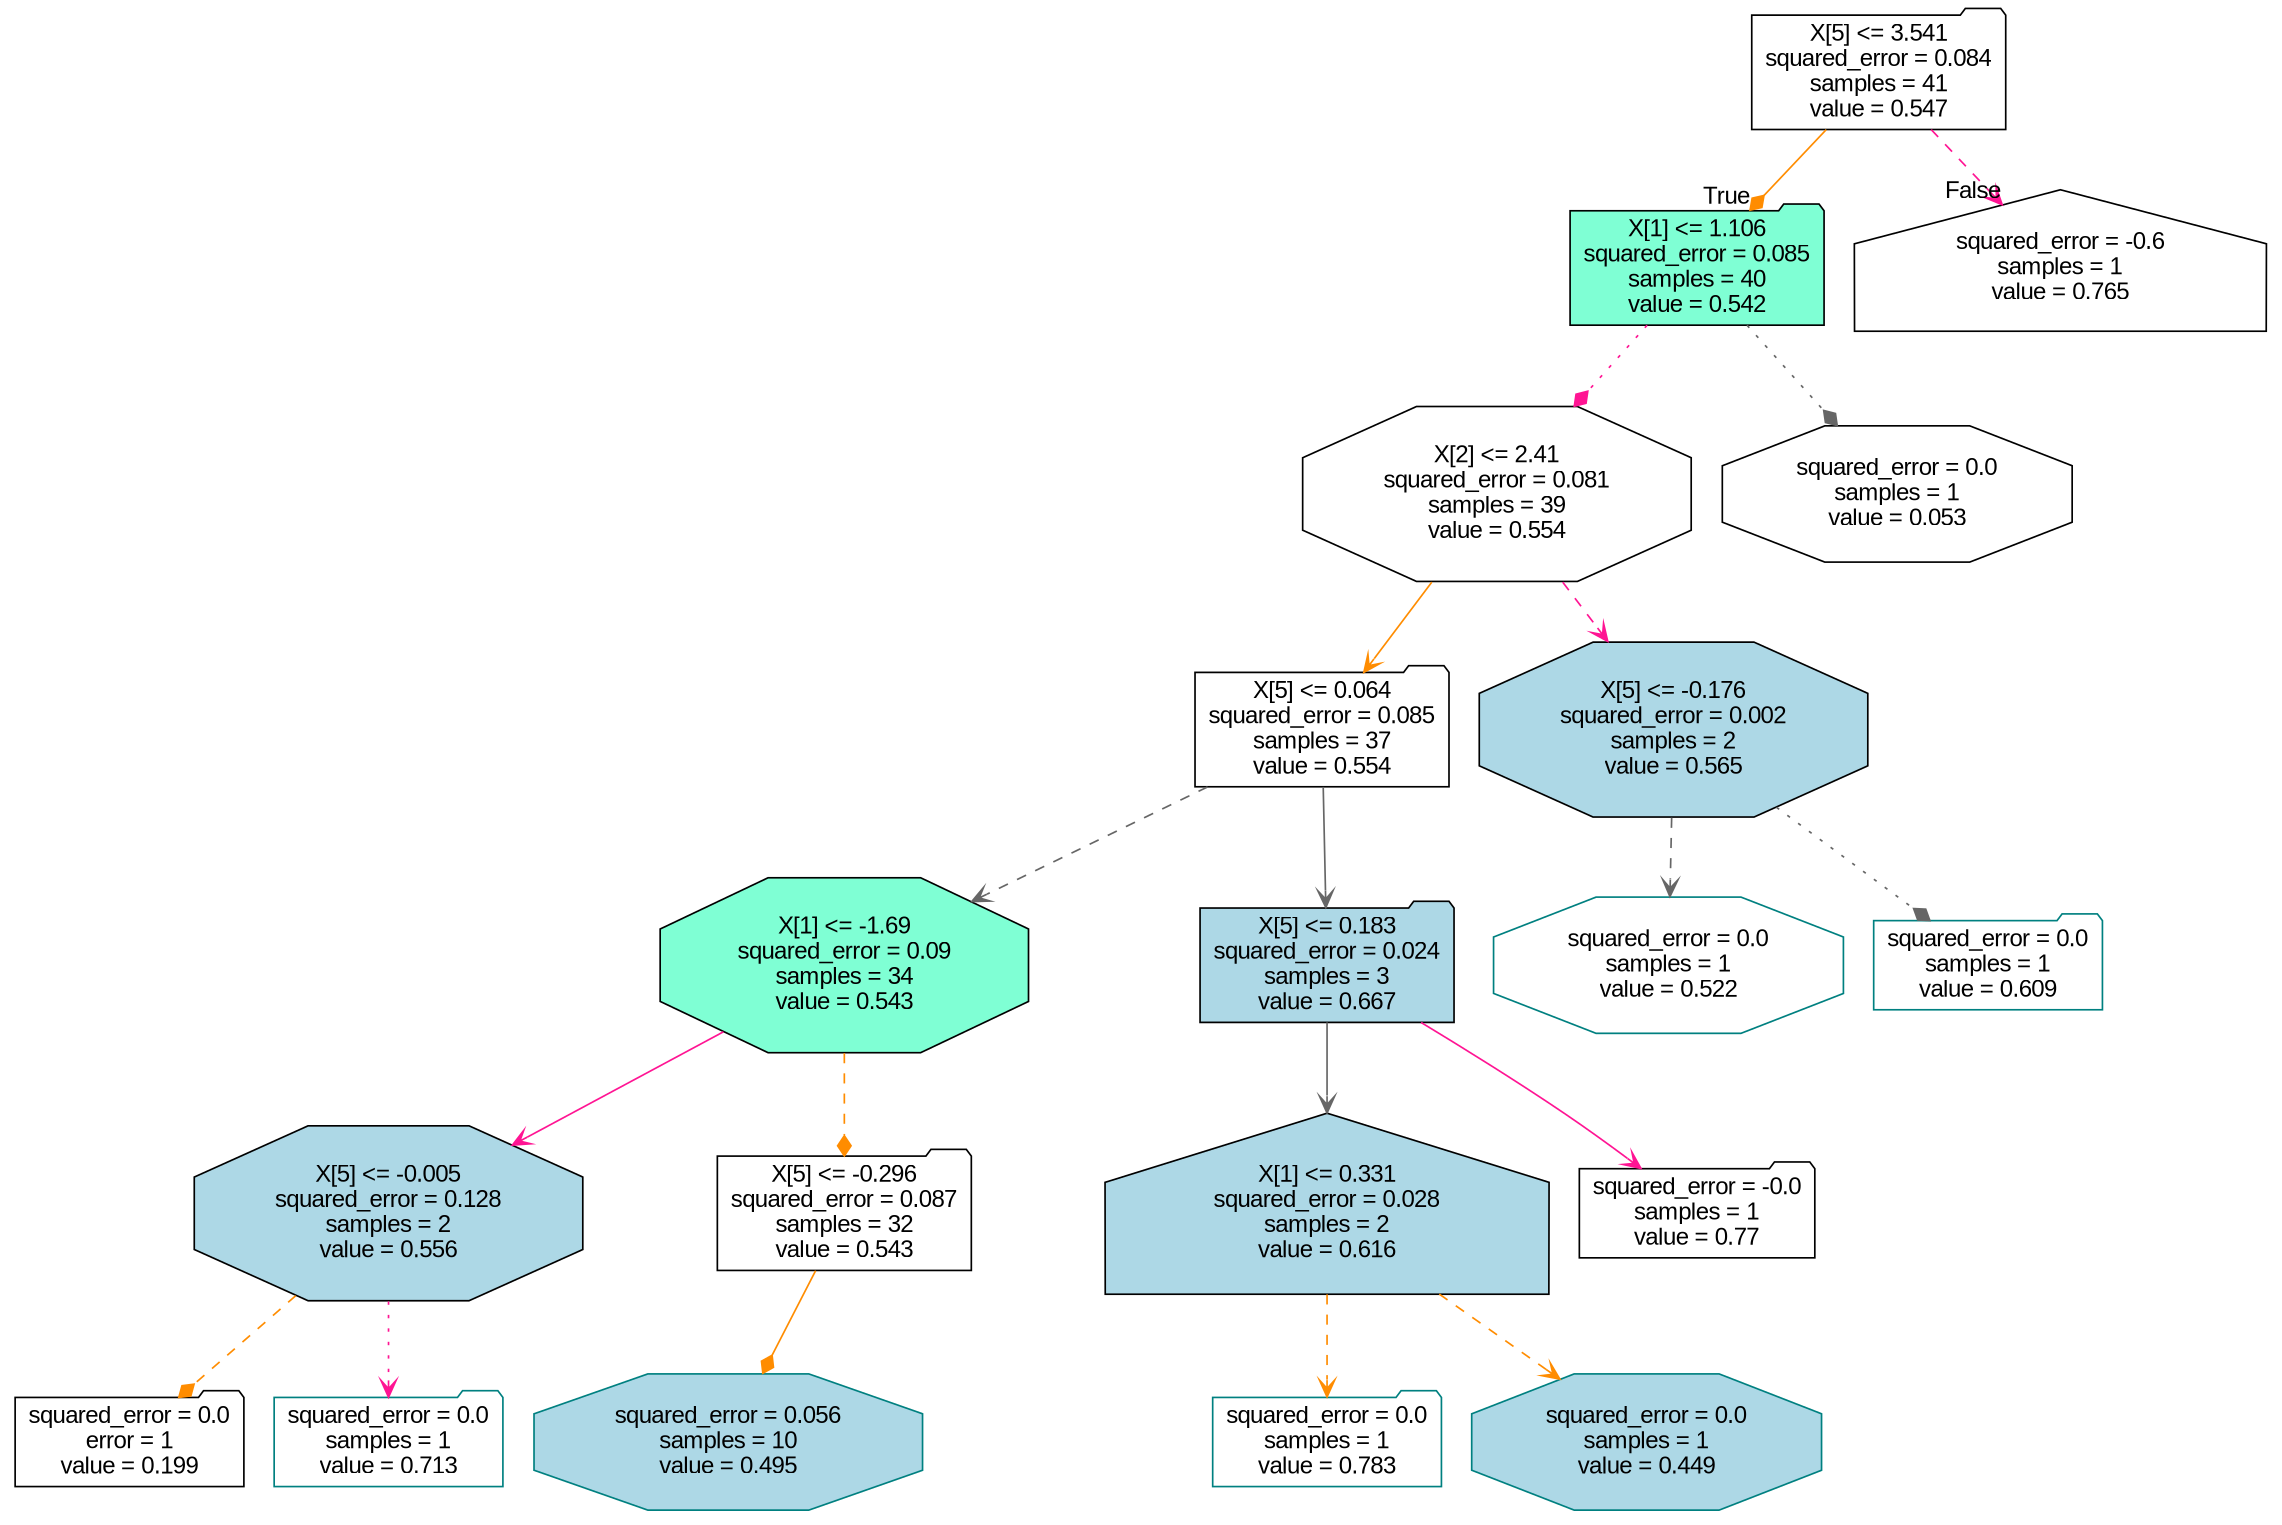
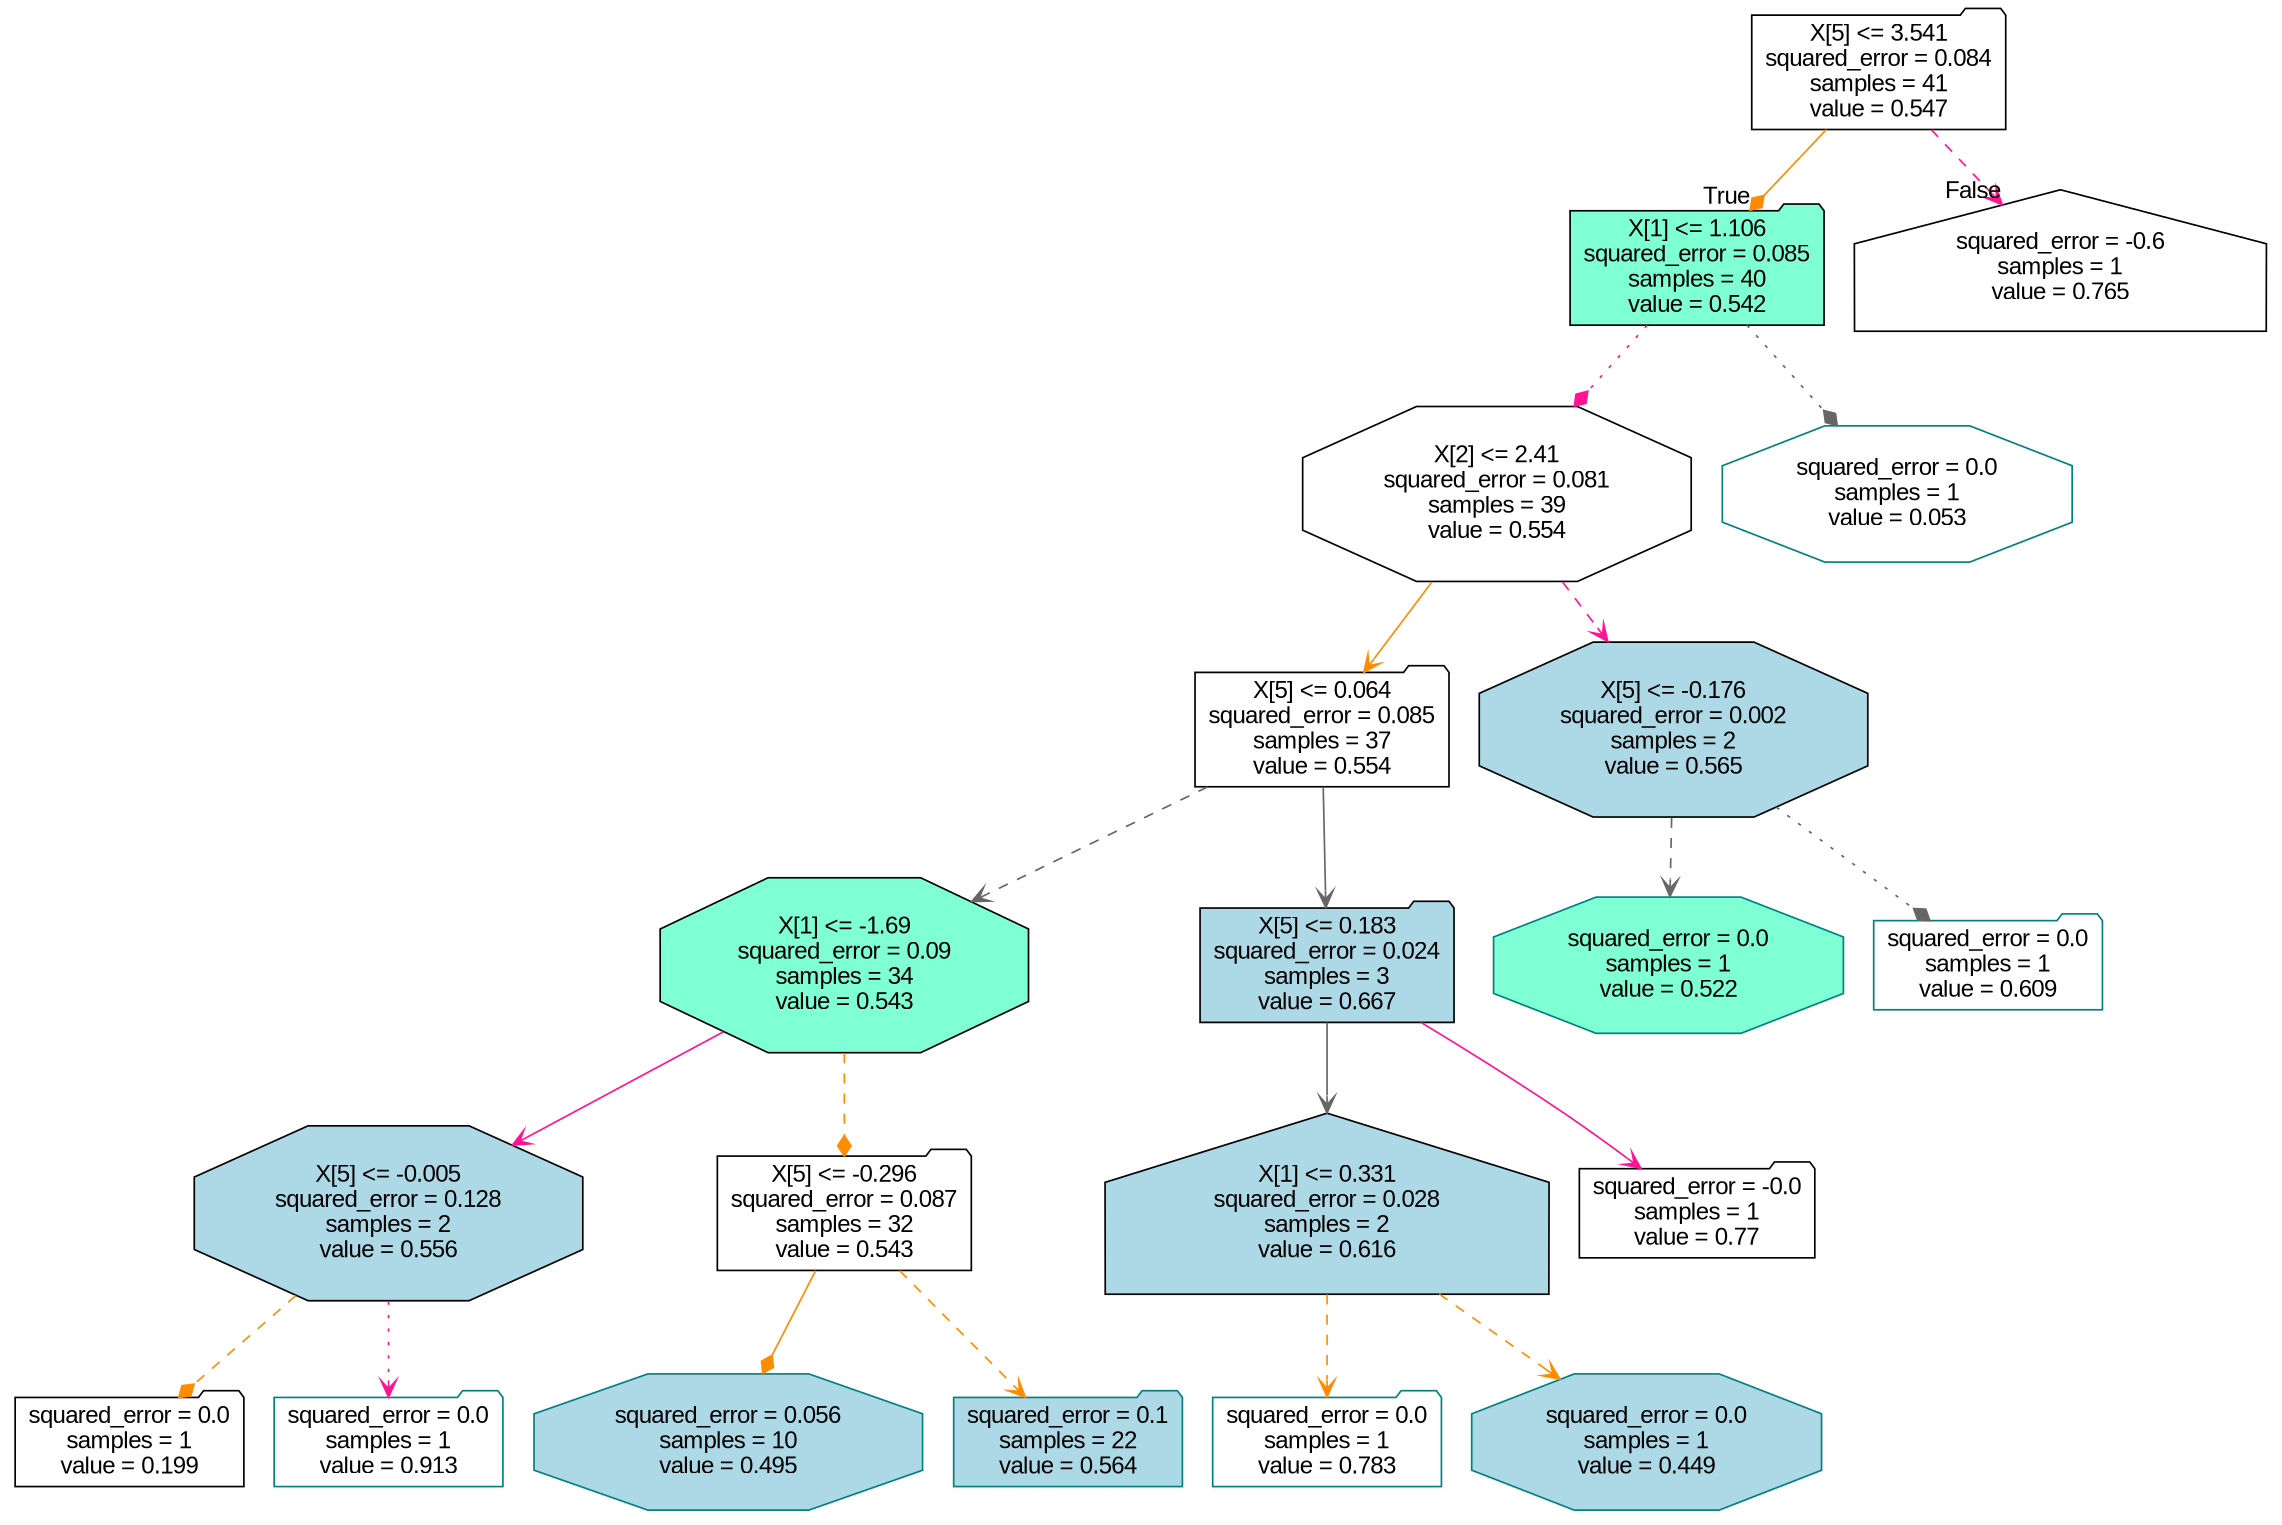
node "squared_error = 0.0 samples = 1 value = 0.053": color black -> teal
node "squared_error = 0.0 samples = 1 value = 0.522": fillcolor white -> aquamarine
node "squared_error = 0.0 error = 1 value = 0.199": label "squared_error = 0.0 error = 1 value = 0.199" -> "squared_error = 0.0 samples = 1 value = 0.199"
node "squared_error = 0.0 samples = 1 value = 0.713": label "squared_error = 0.0 samples = 1 value = 0.713" -> "squared_error = 0.0 samples = 1 value = 0.913"
node "squared_error = 0.1 samples = 22 value = 0.564": added
